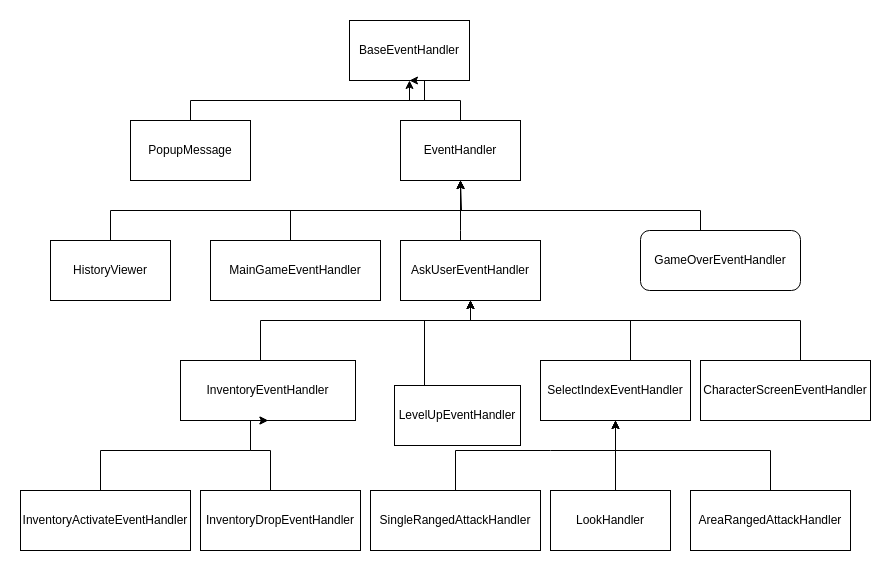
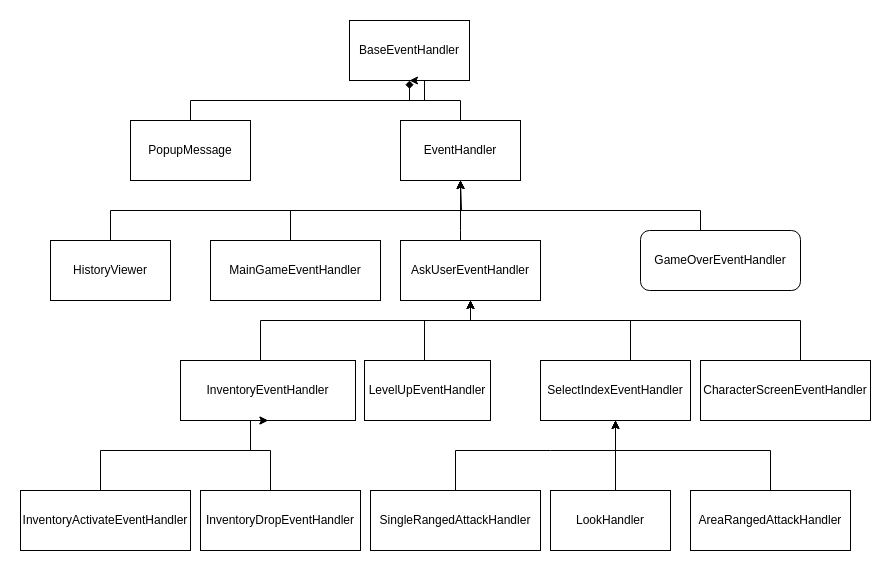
edge "EventHandler" -> "BaseEventHandler": arrowhead classic -> diamond
node "LevelUpEventHandler": moved (458, 416) -> (428, 391)
